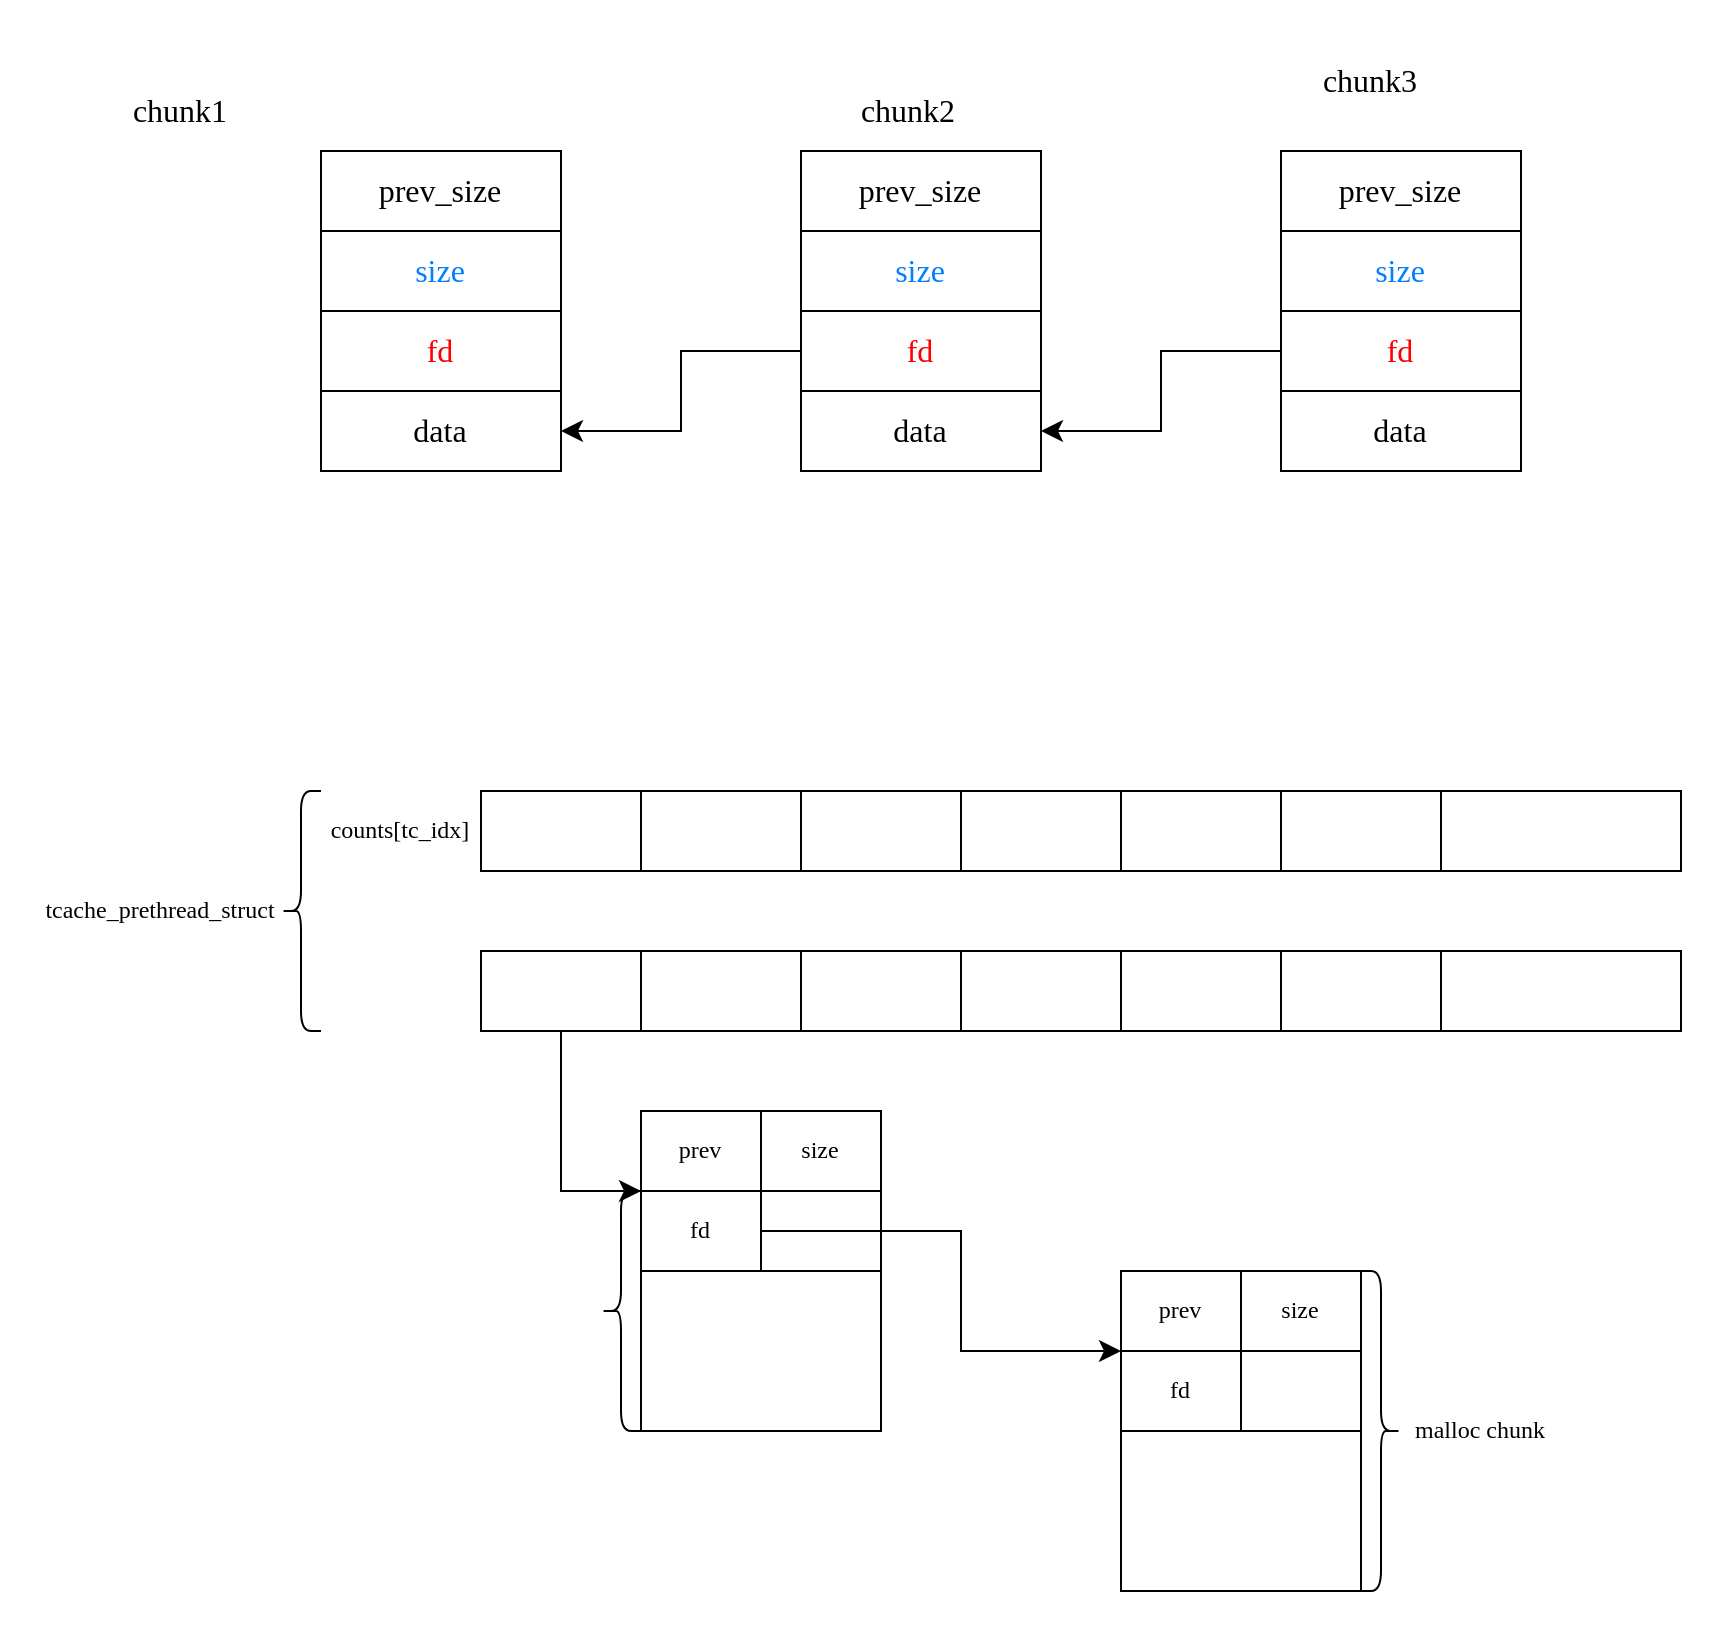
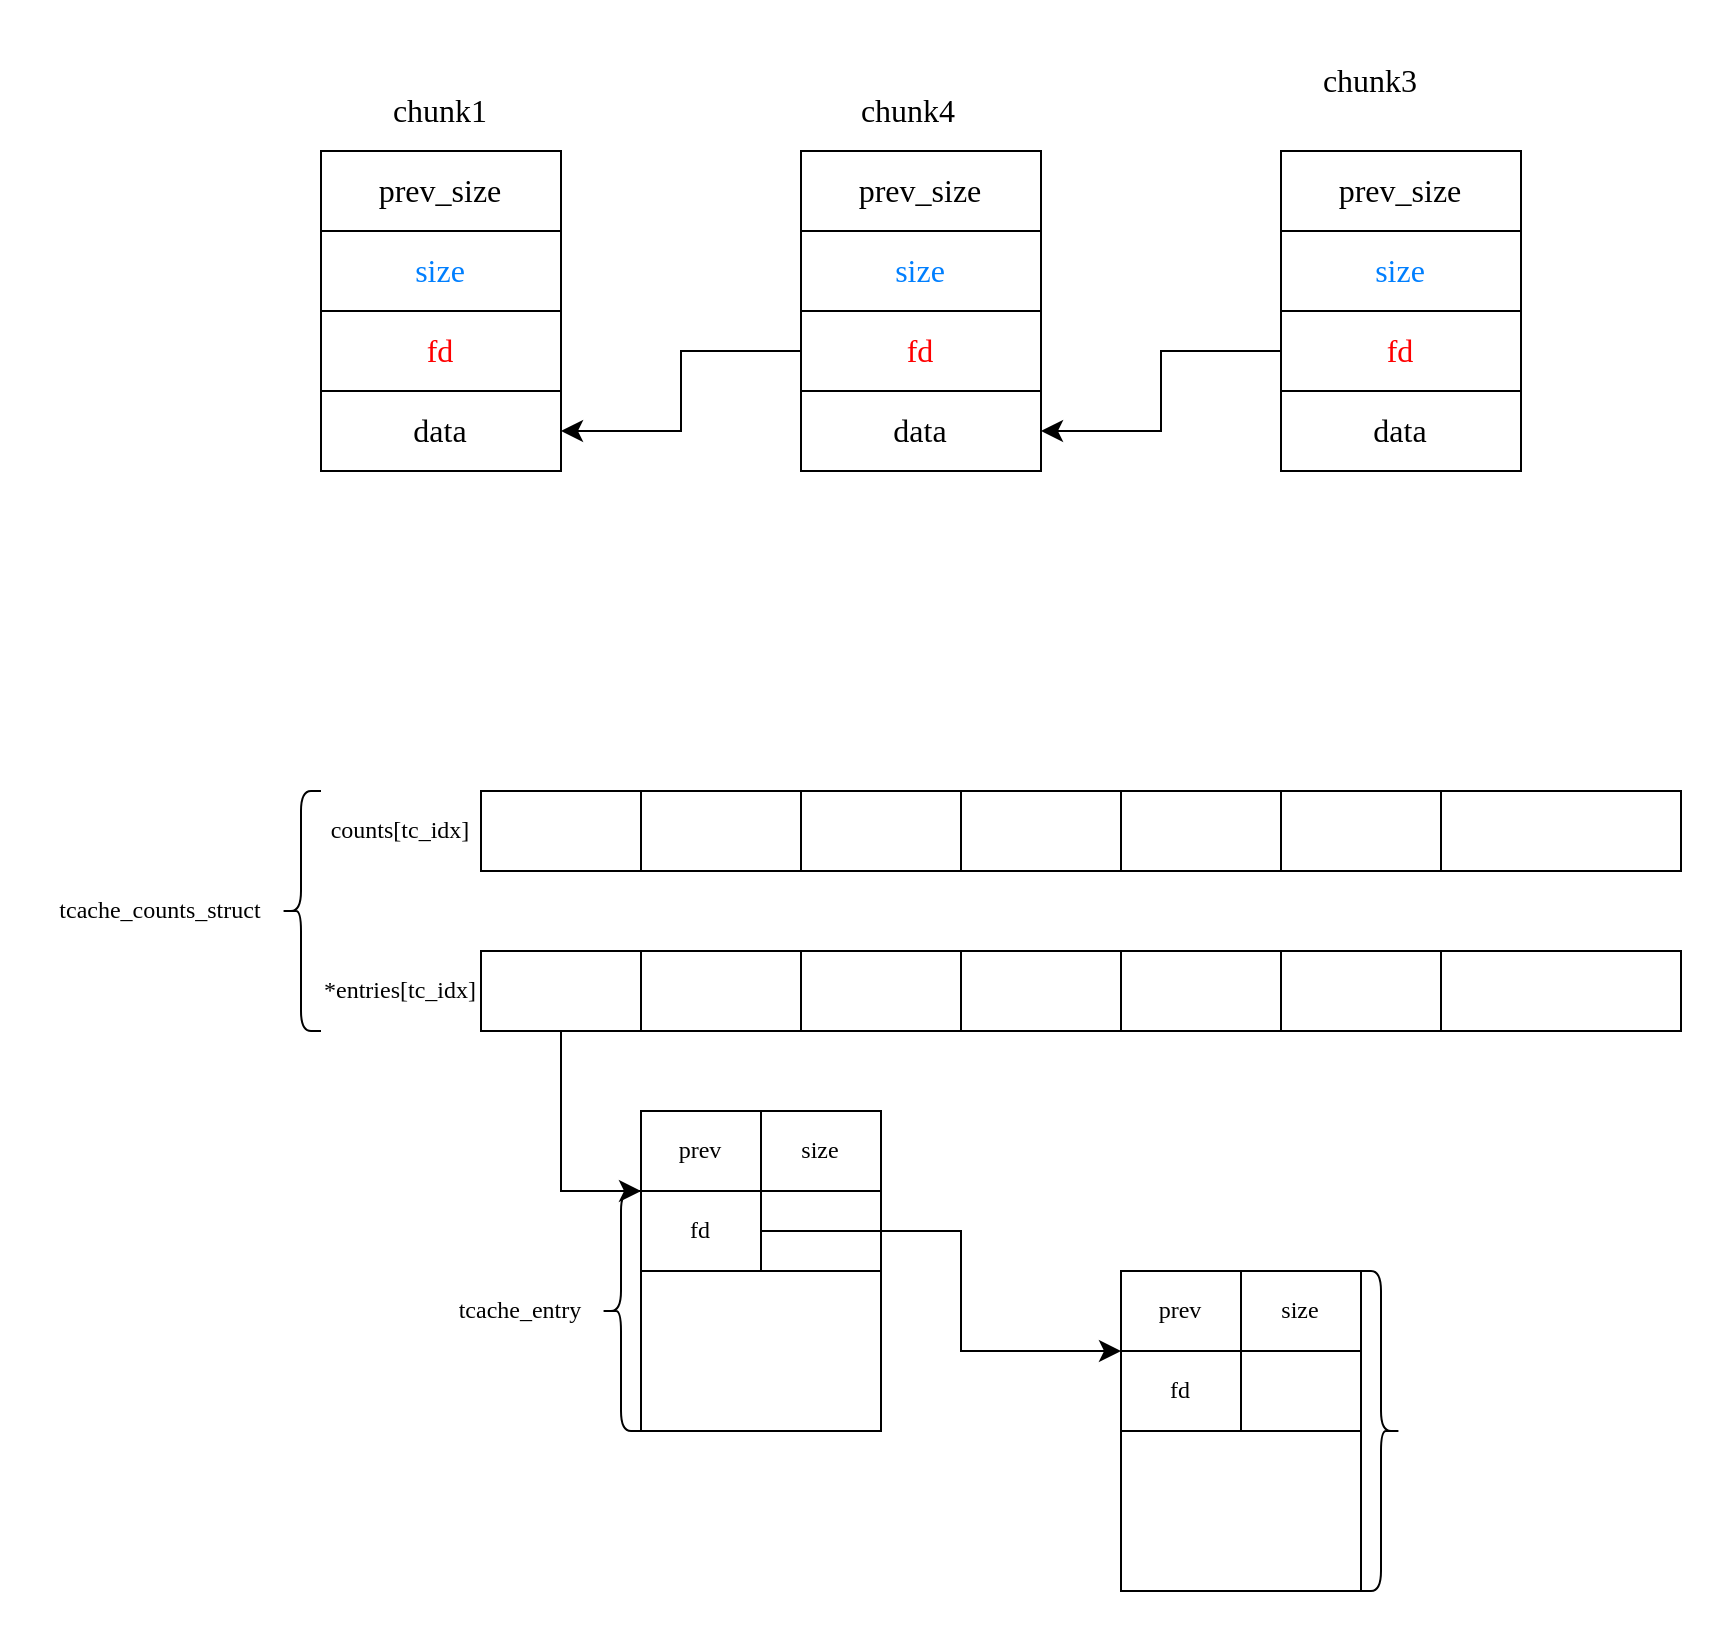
node "chunk1": moved (181, 111) -> (441, 111)
node "chunk2": label "chunk2" -> "chunk4"
node "tcache_prethread_struct": label "tcache_prethread_struct" -> "tcache_counts_struct"
node "*entries[tc_idx]": added
node "tcache_entry": added
node "malloc chunk": removed
